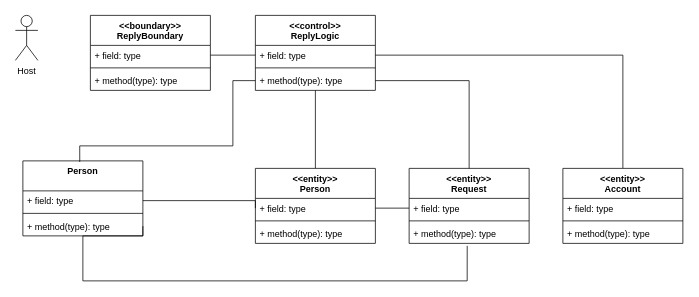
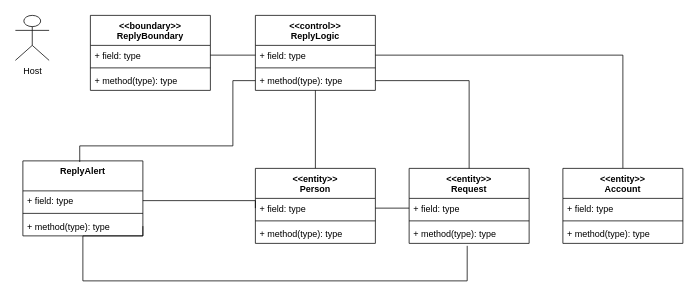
node "Host": size 23x45 -> 34x45
node "Person": label "Person" -> "ReplyAlert"
